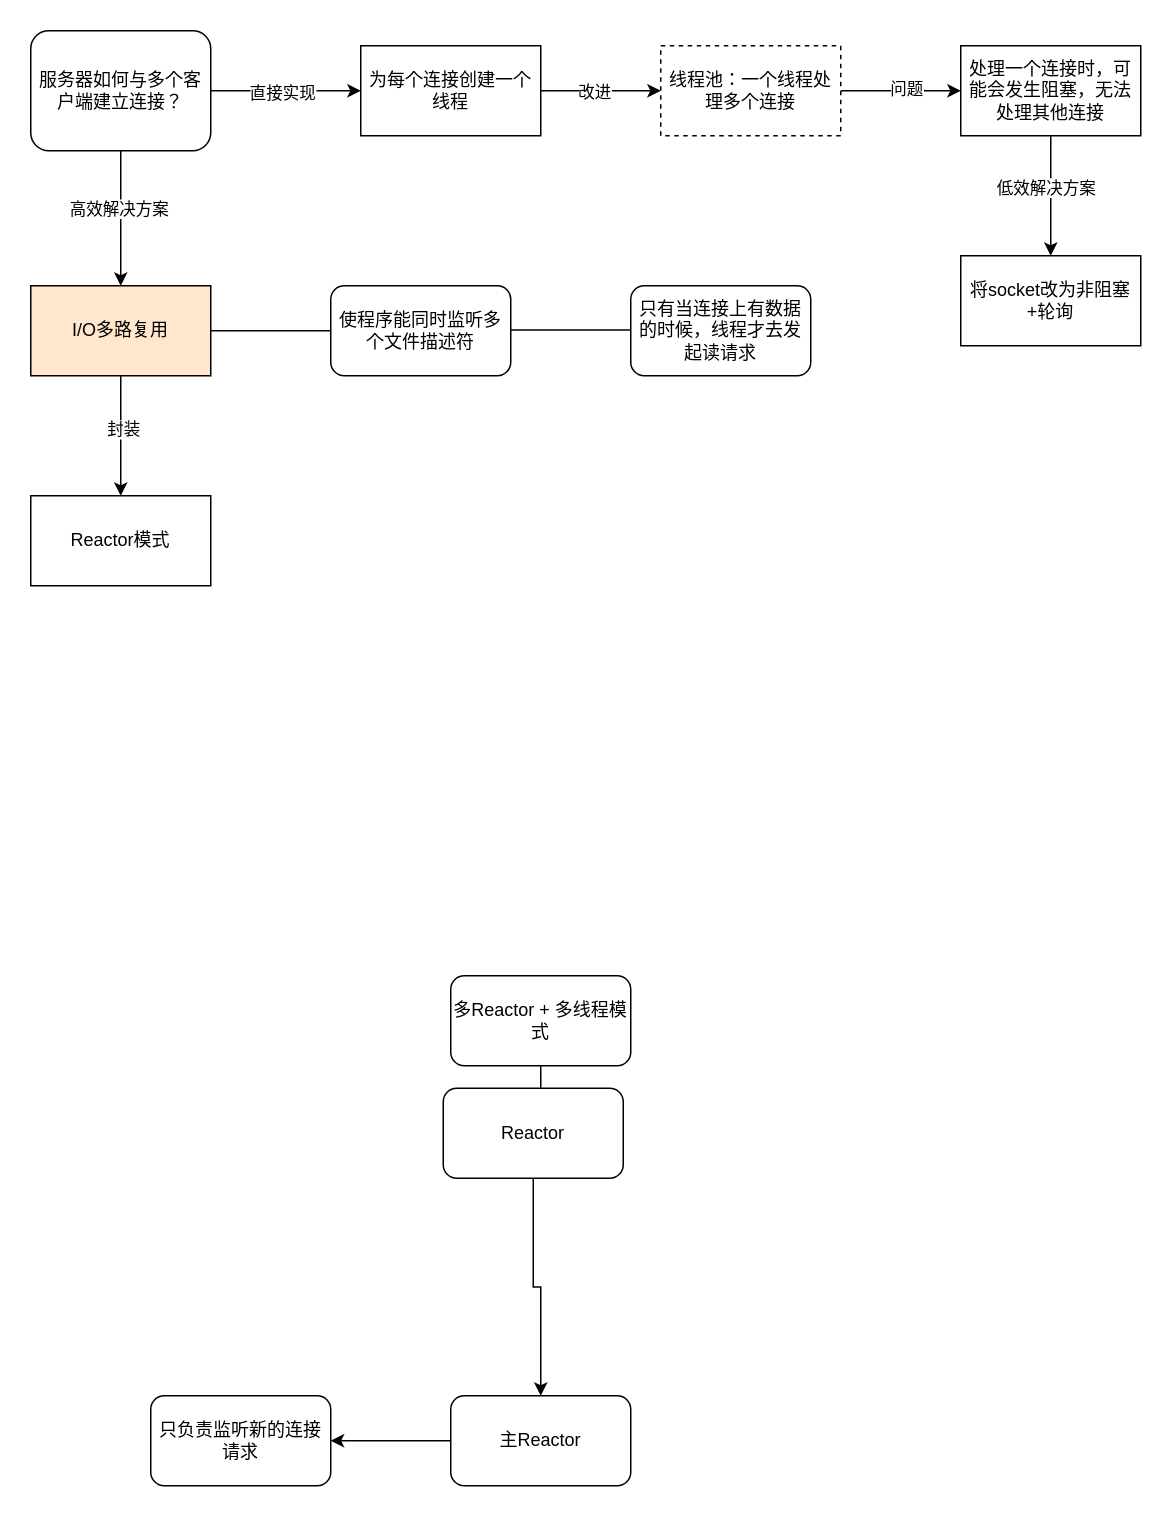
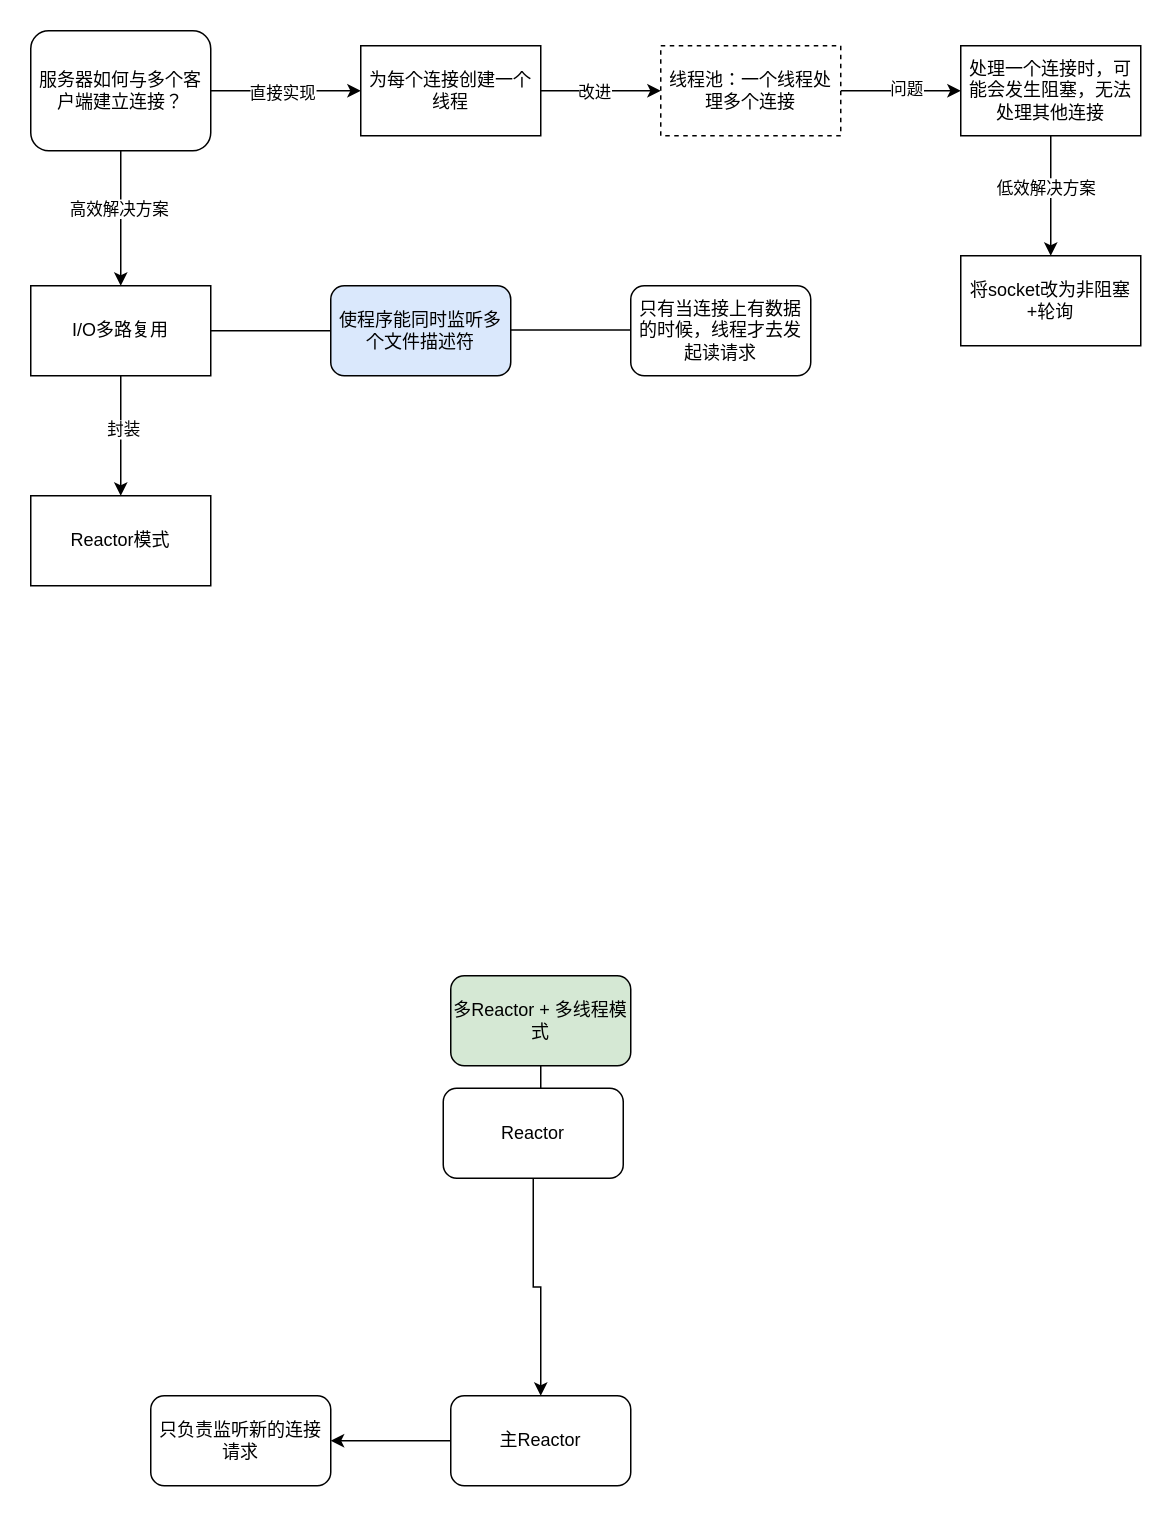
node "I/O多路复用": fillcolor #ffe6cc -> #ffffff
node "使程序能同时监听多个文件描述符": fillcolor #ffffff -> #dae8fc
node "多Reactor + 多线程模式": fillcolor #ffffff -> #d5e8d4
